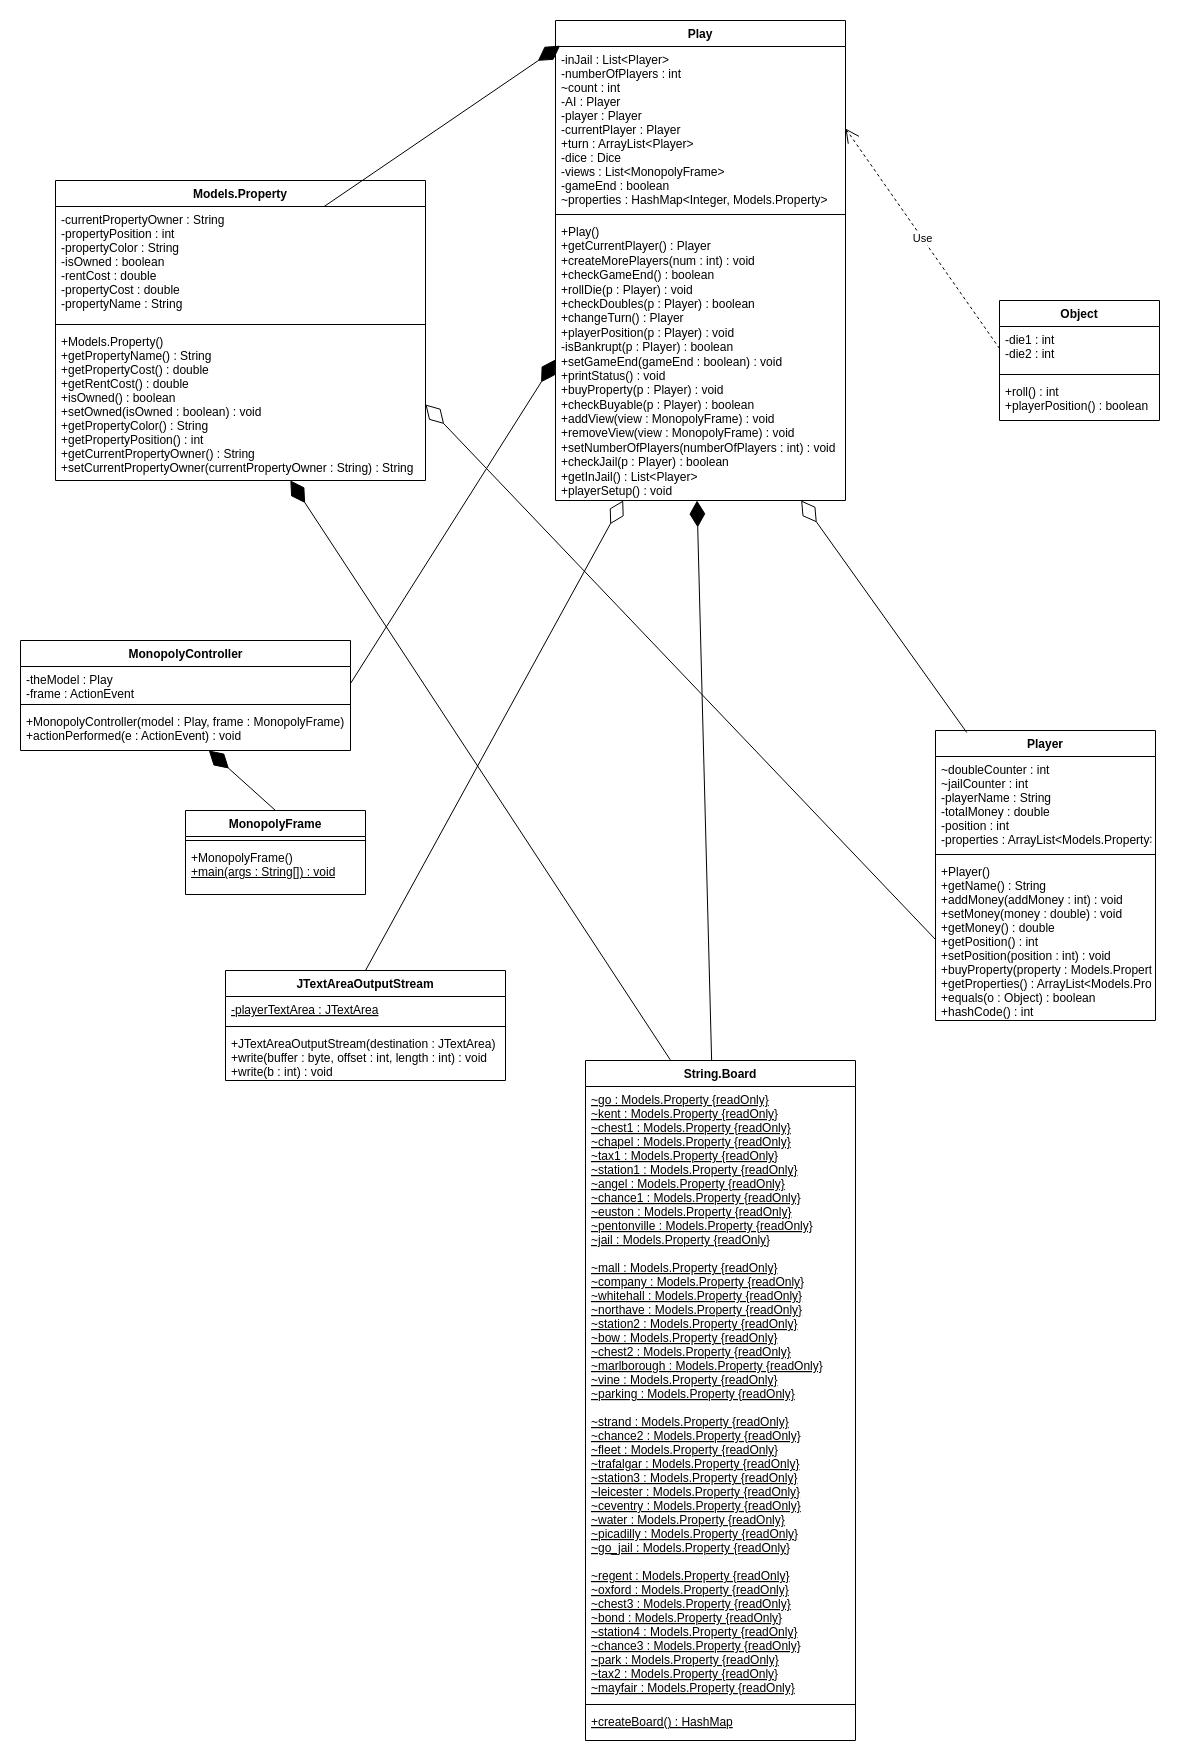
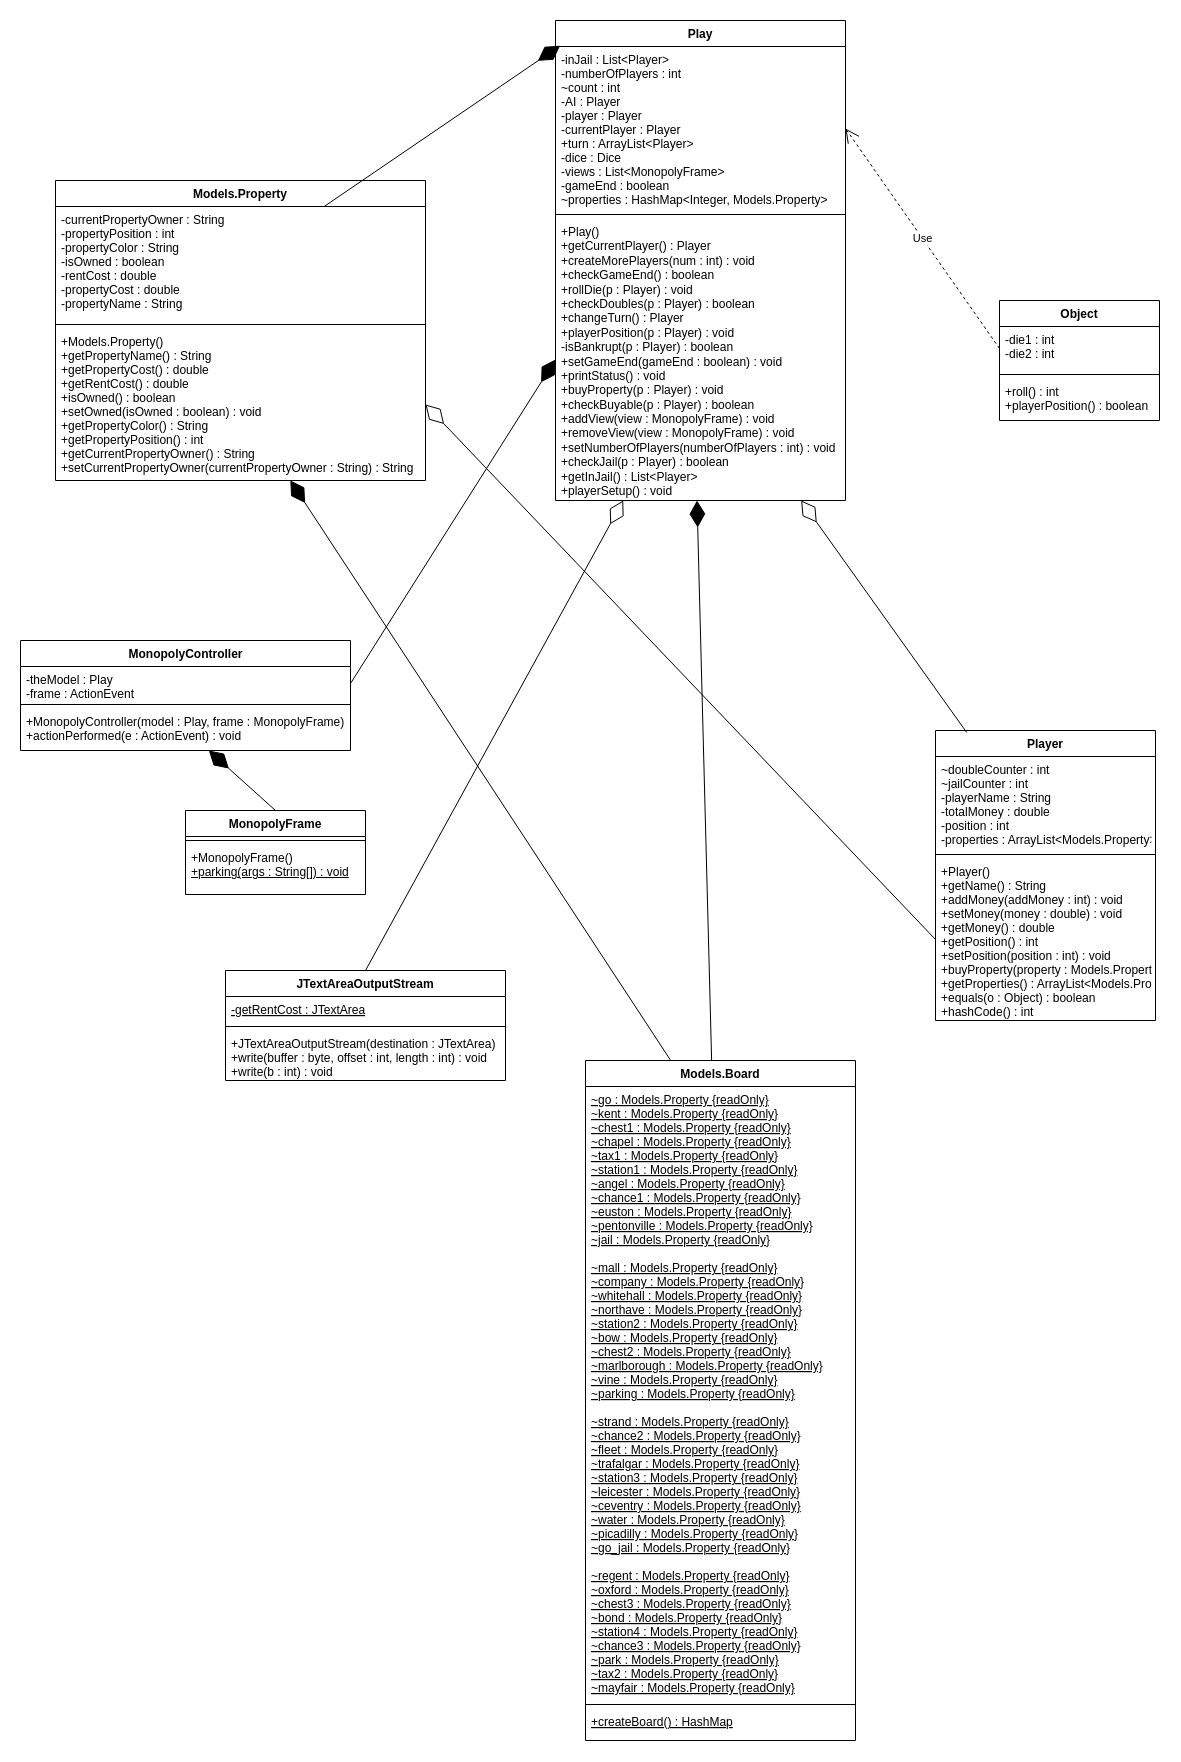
node "+MonopolyFrame() +main(args : String[]) : void": label "+MonopolyFrame() +main(args : String[]) : void" -> "+MonopolyFrame() +parking(args : String[]) : void"
node "-playerTextArea : JTextArea": label "-playerTextArea : JTextArea" -> "-getRentCost : JTextArea"
node "String.Board": label "String.Board" -> "Models.Board"
